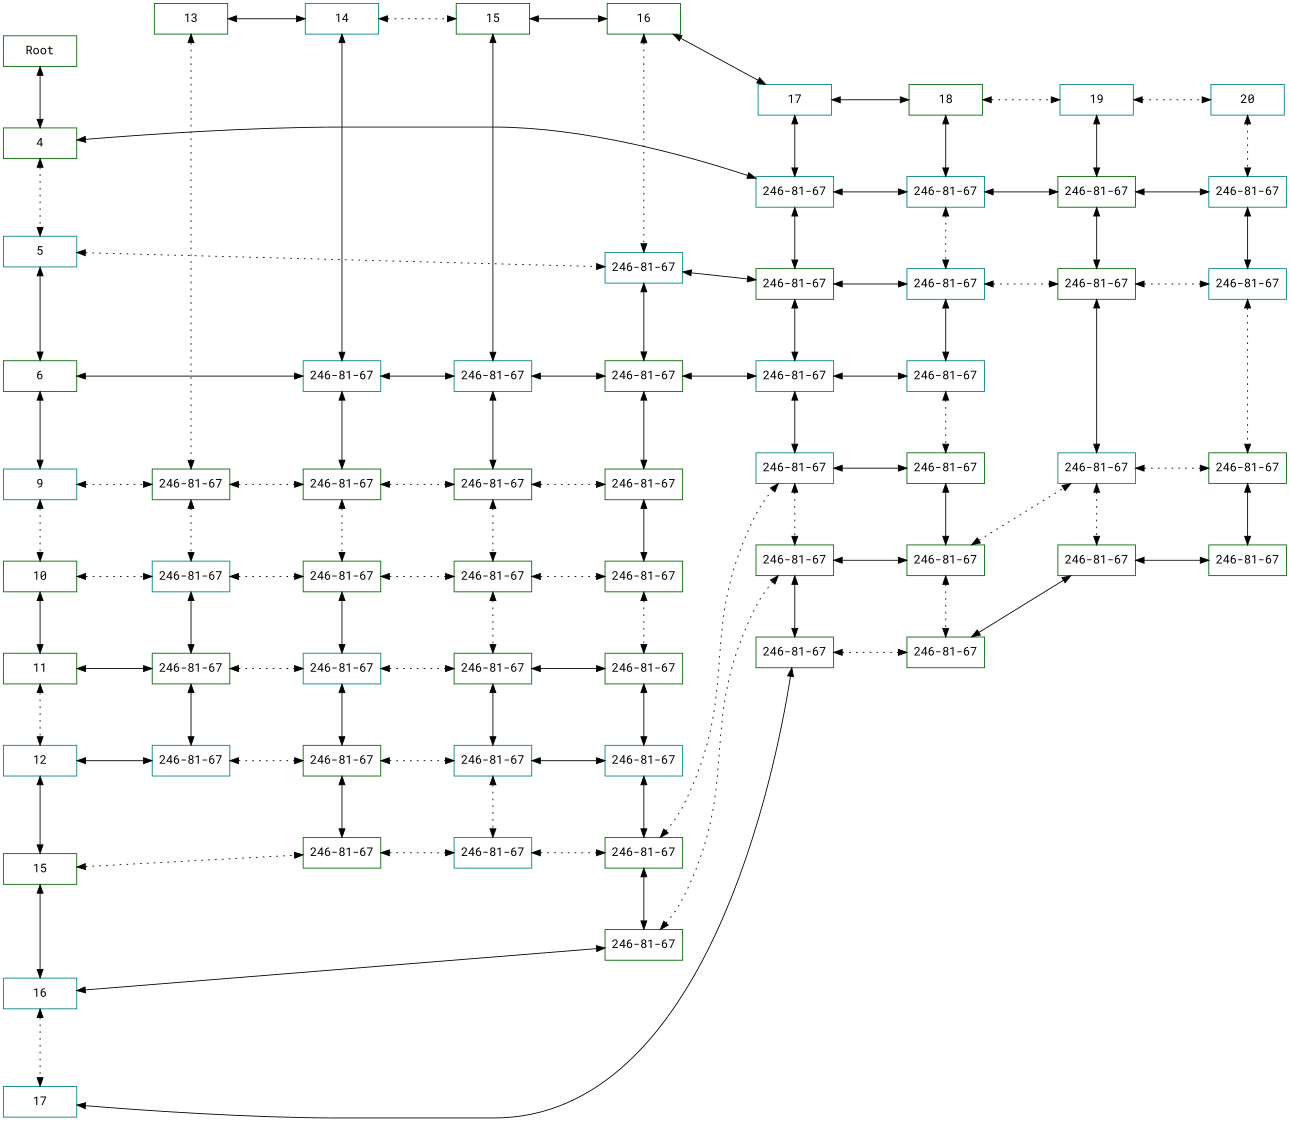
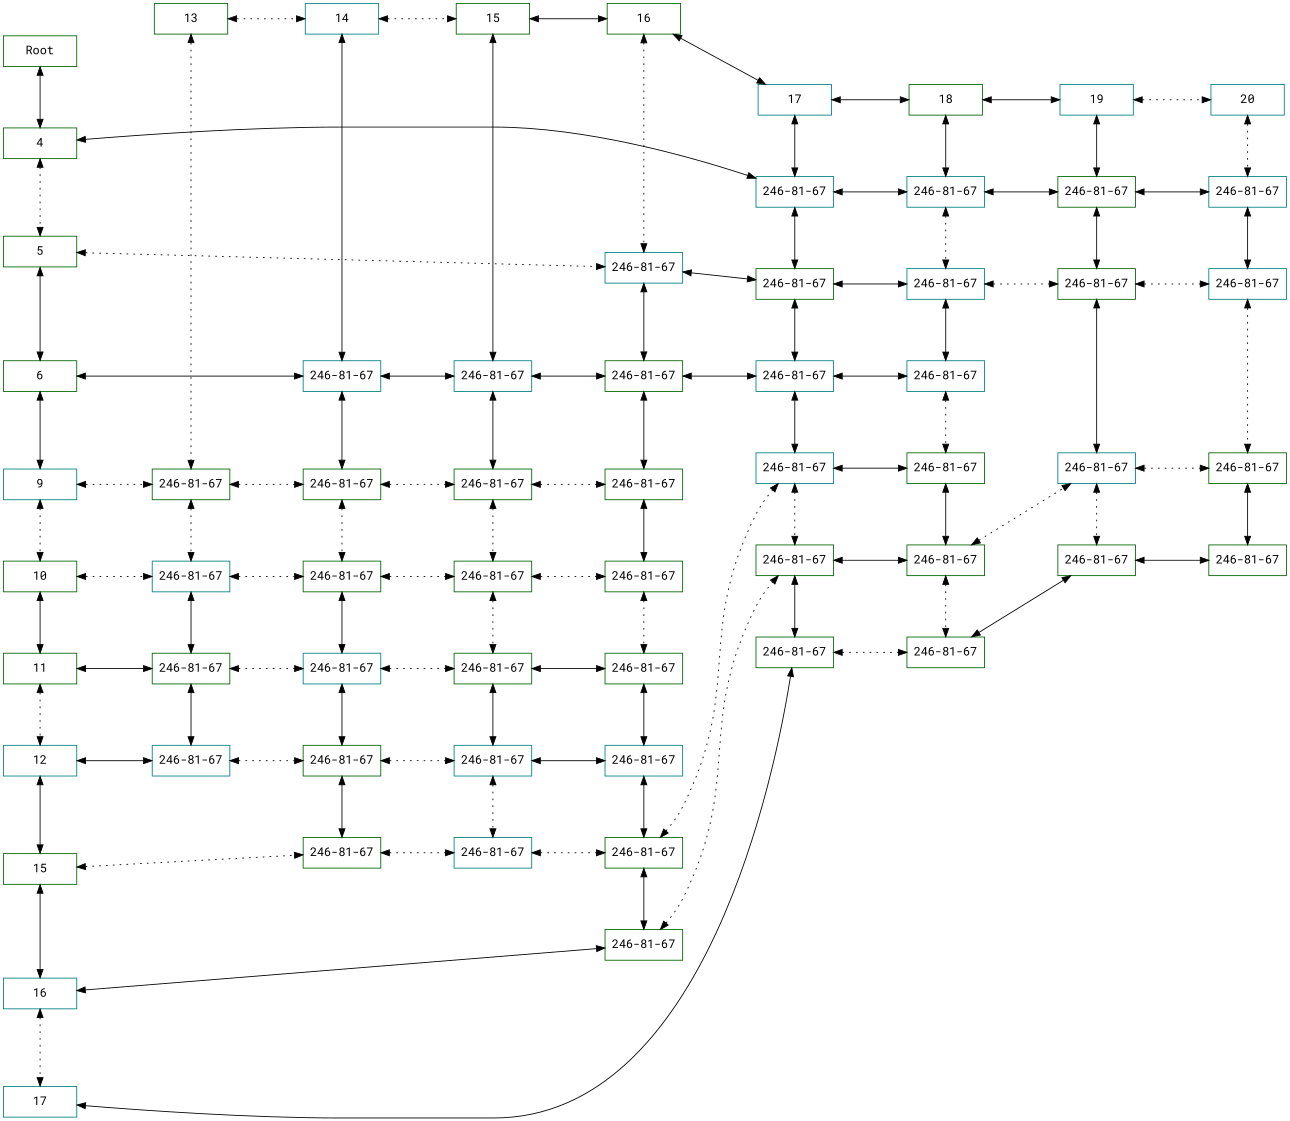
edge "13" -- "14": style solid -> dotted
edge "18" -- "19": style dotted -> solid
node "5": color teal -> darkgreen
